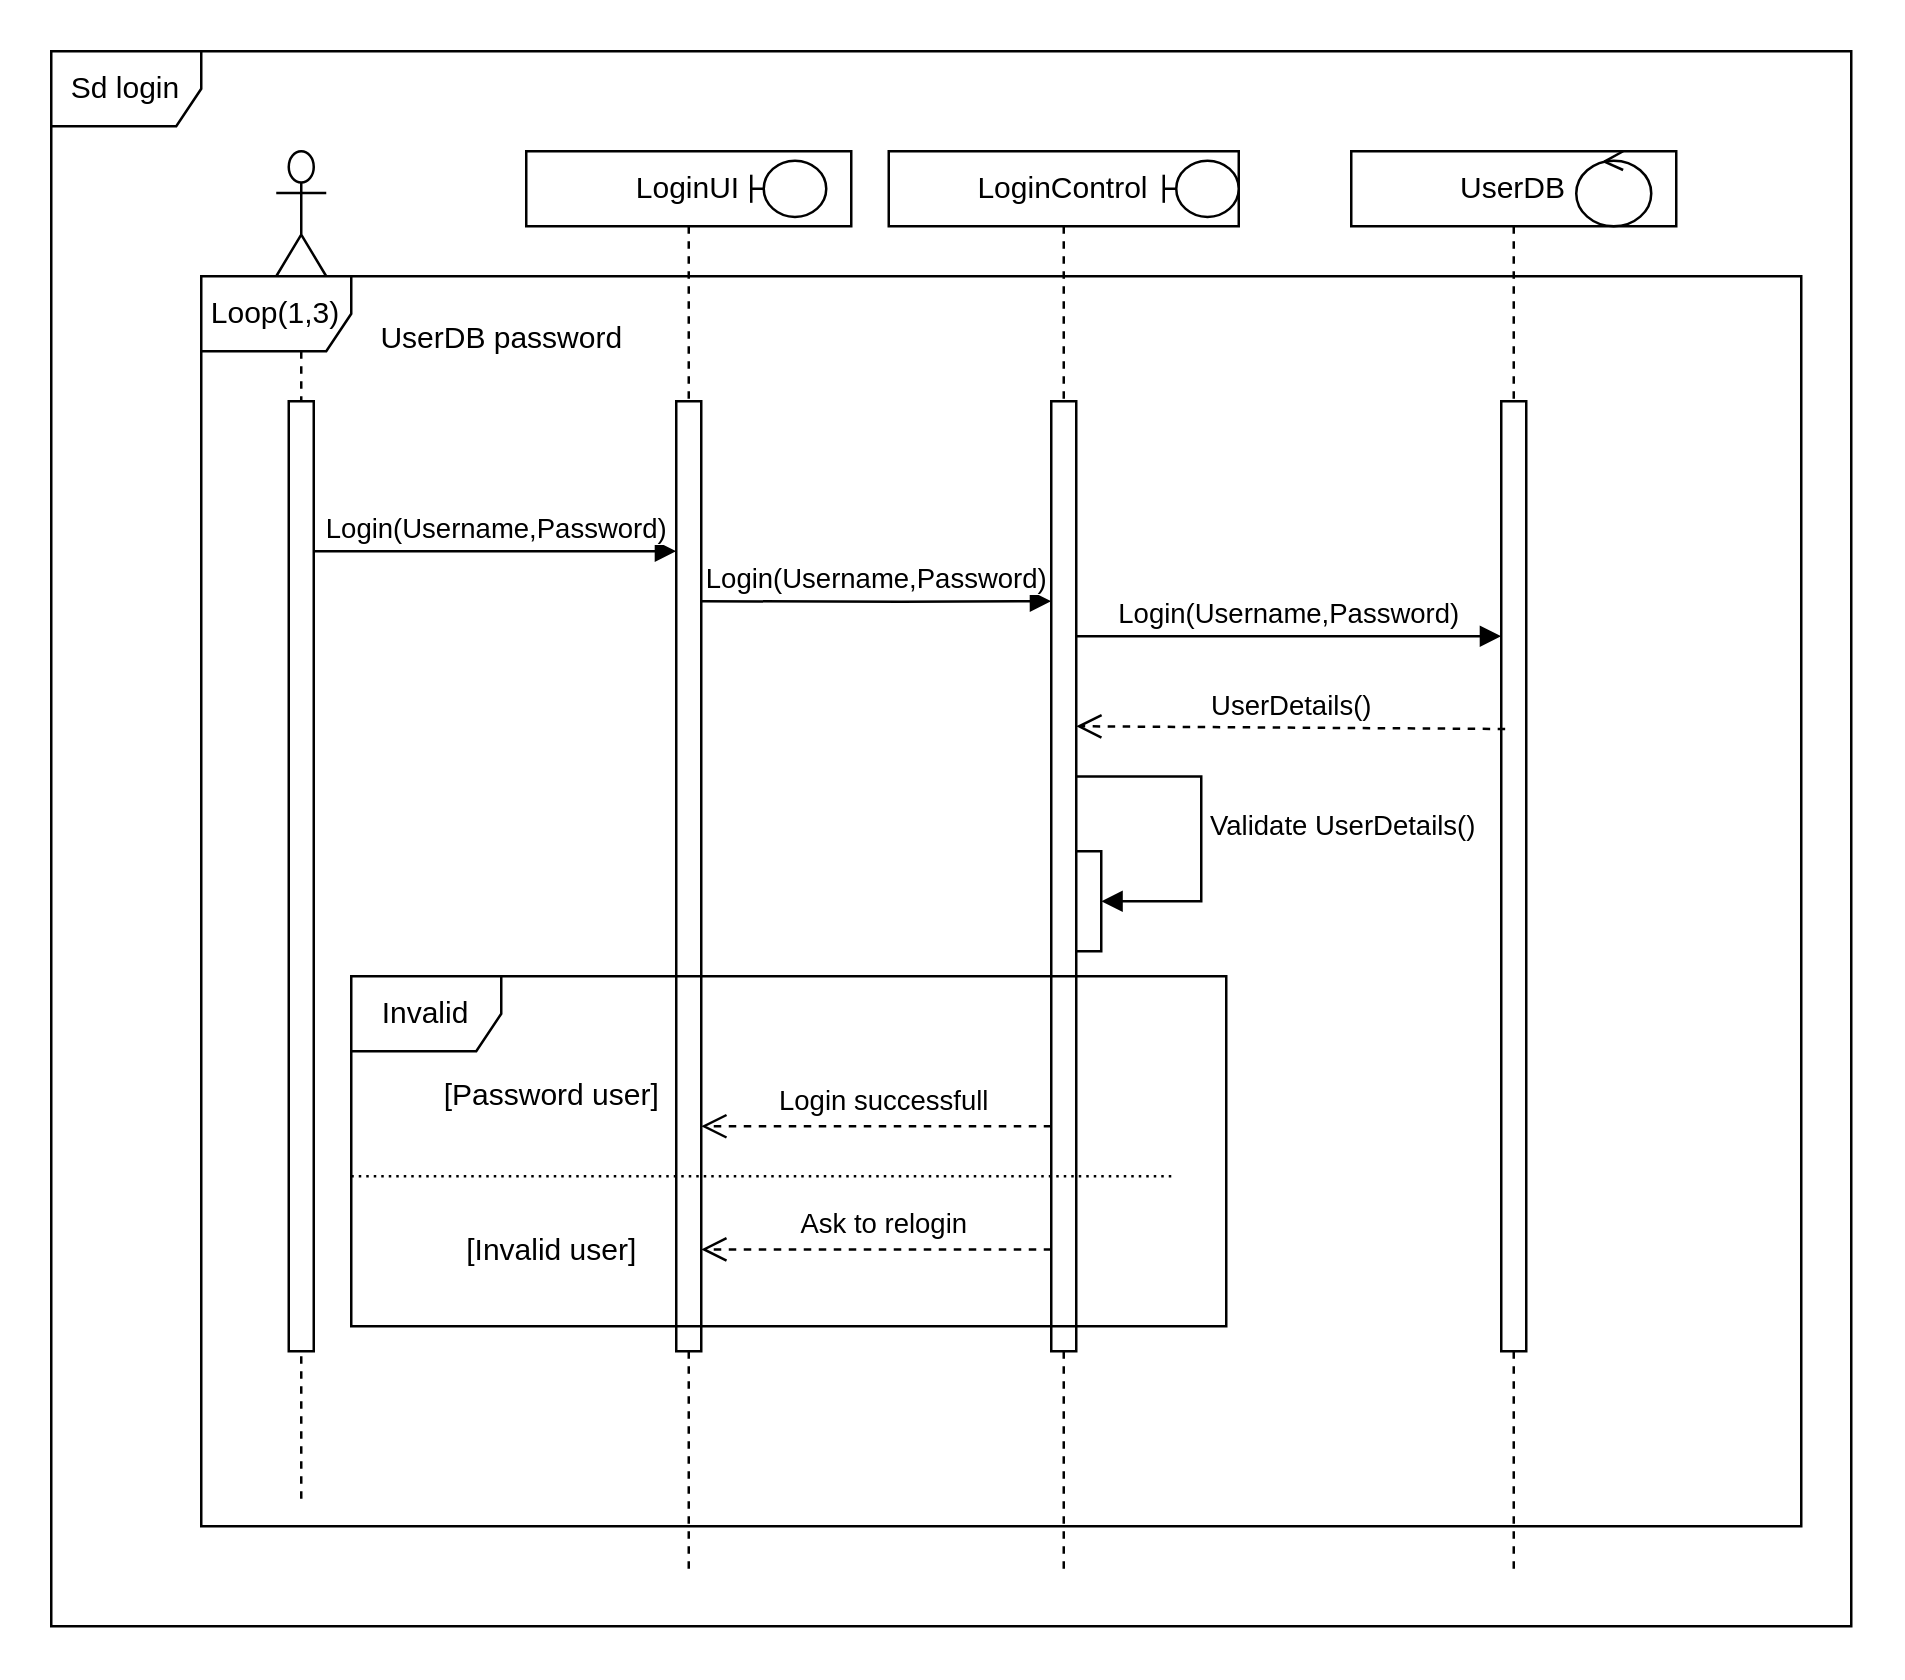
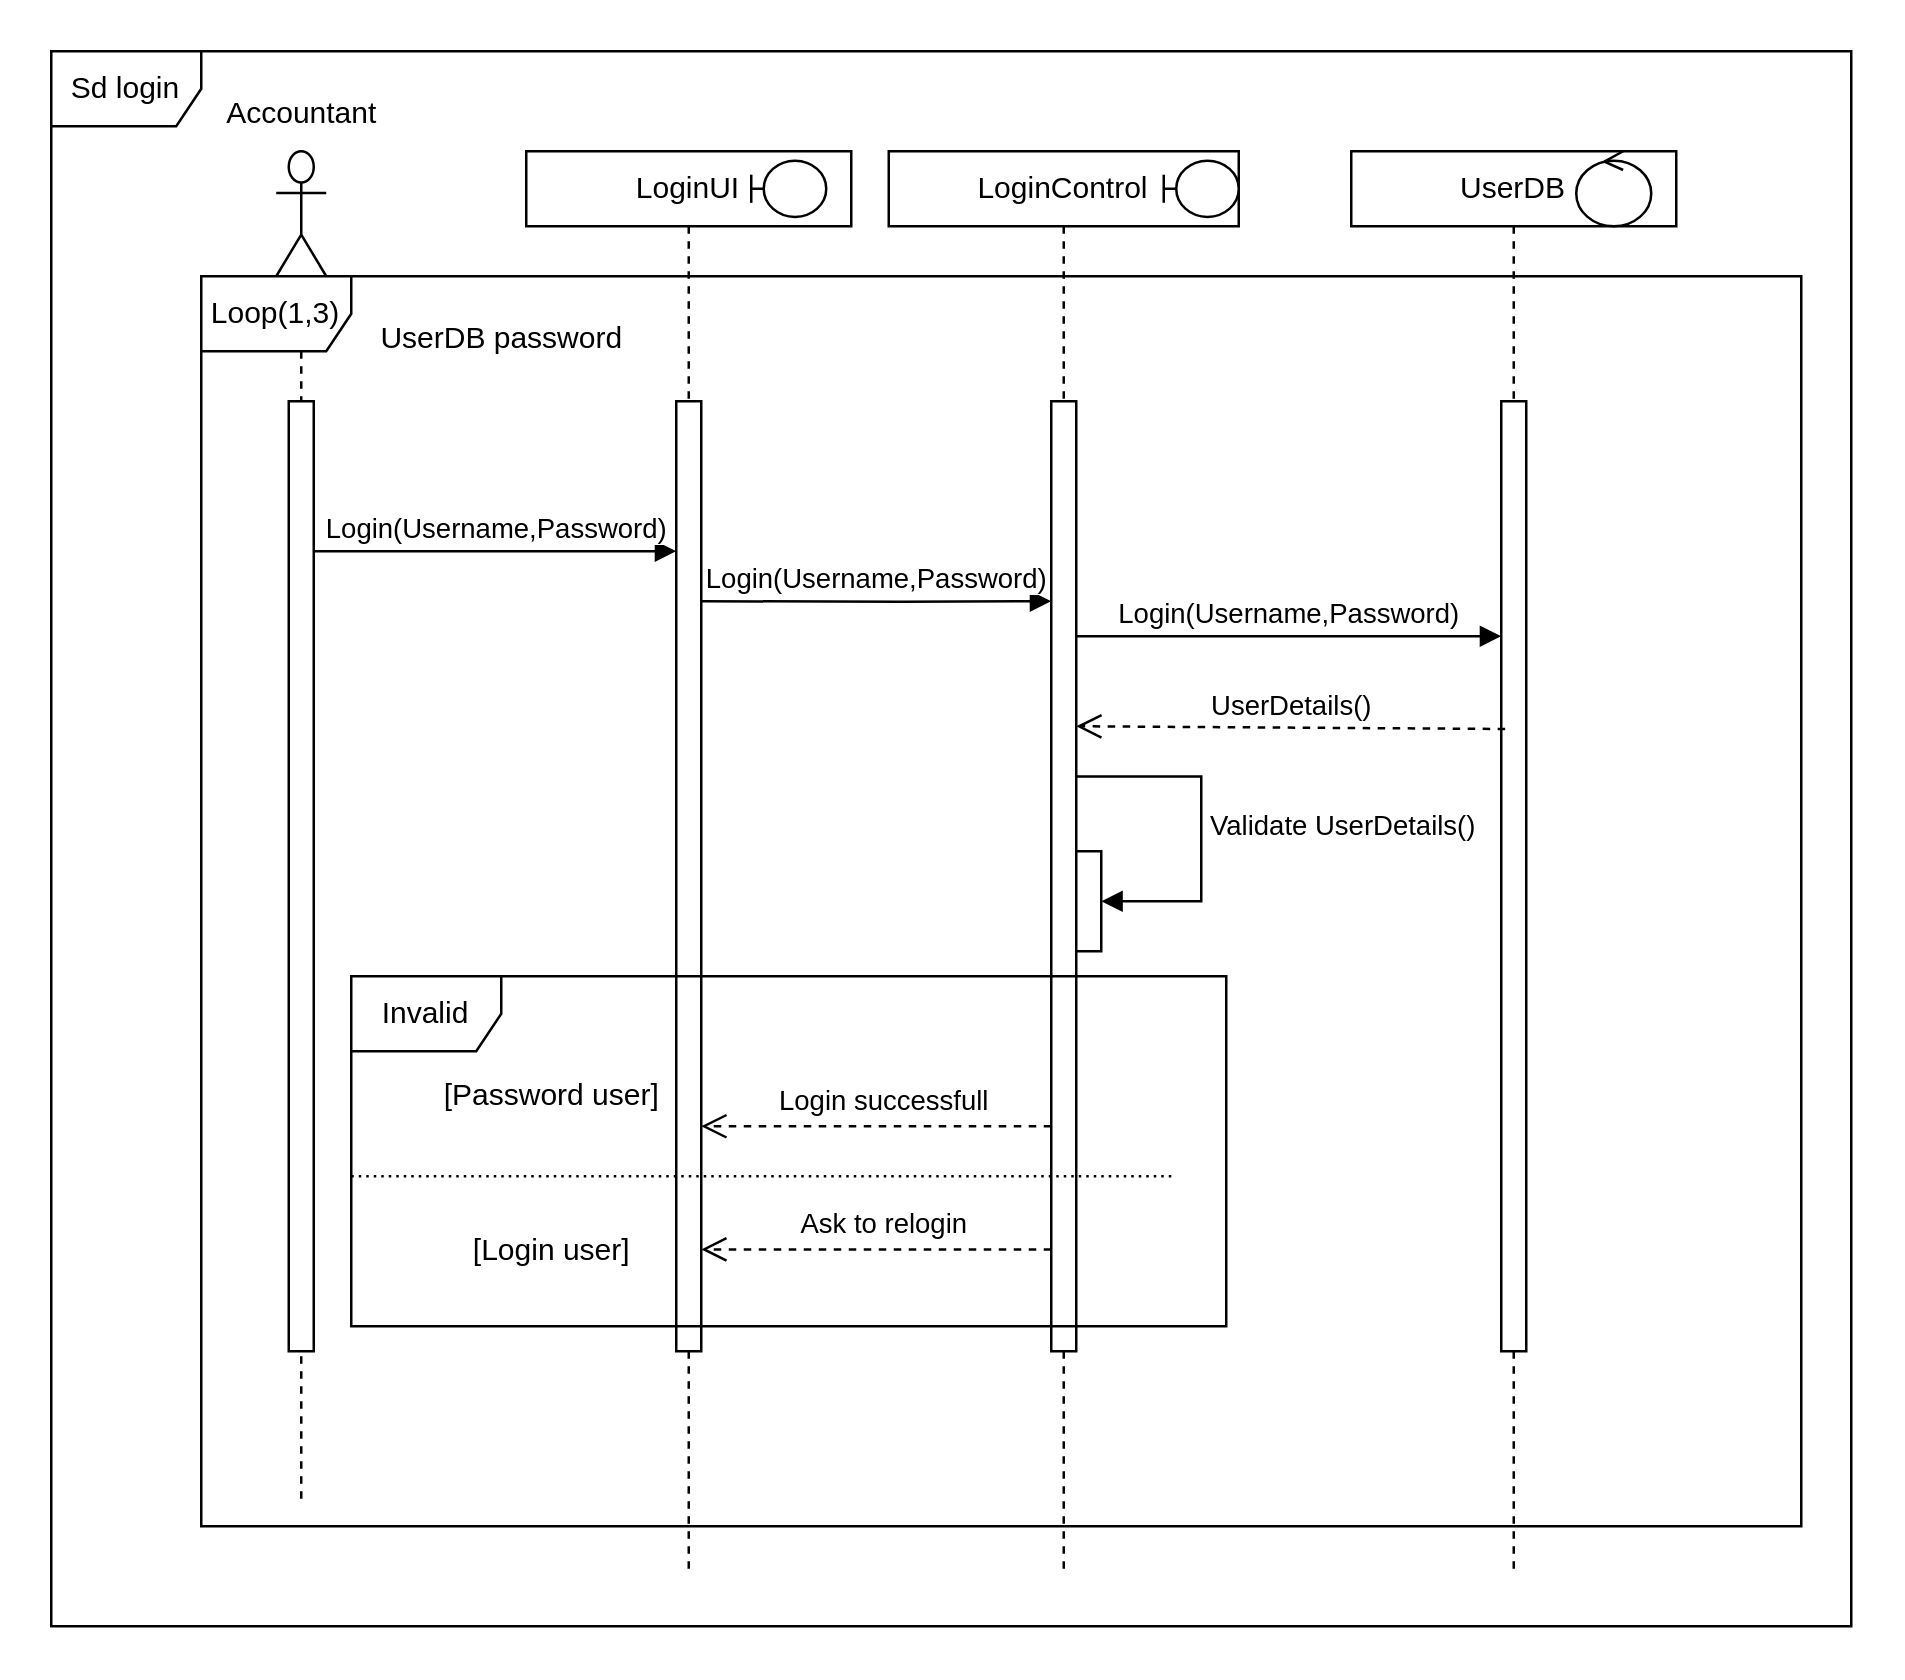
node "Accountant": added
node "[Invalid user]": label "[Invalid user]" -> "[Login user]"
